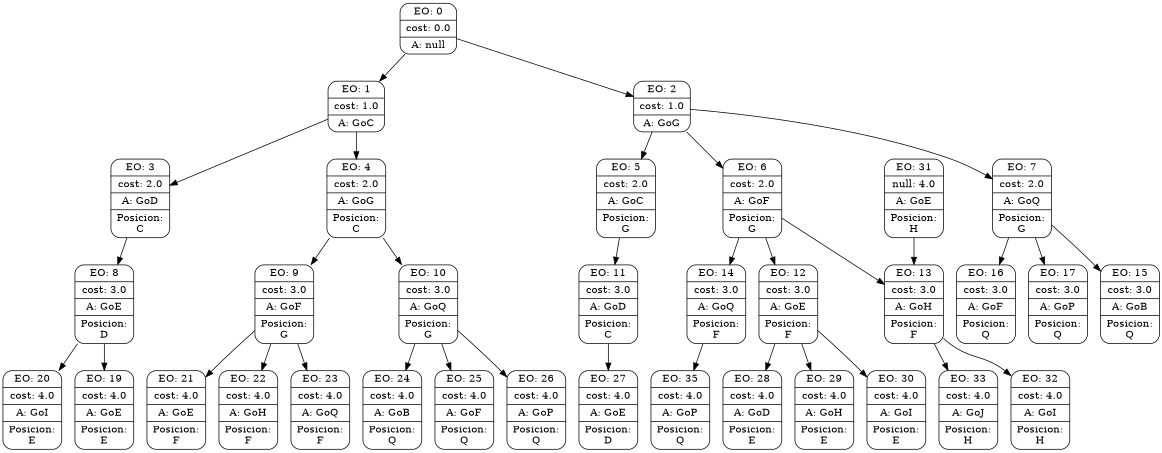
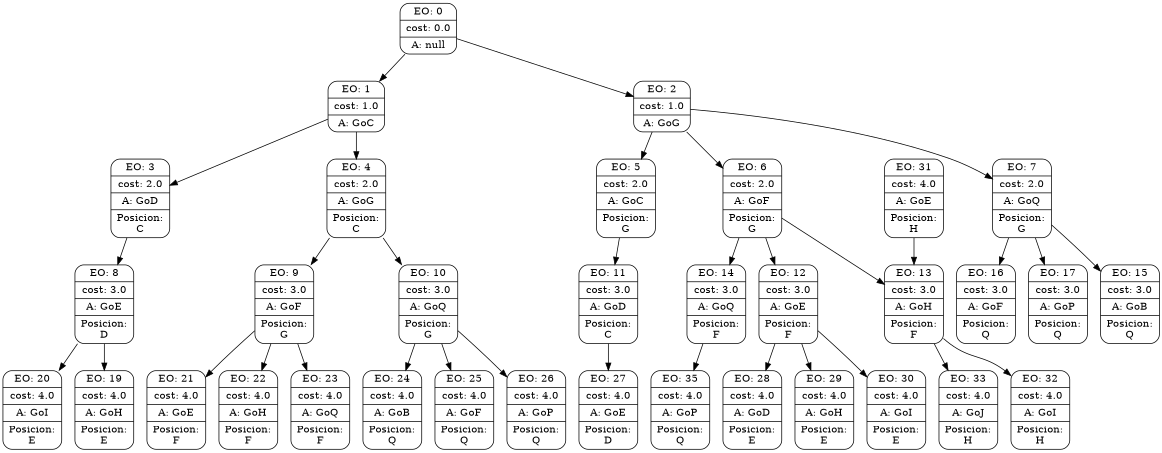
node "EO: 31": text "null: 4.0" -> "cost: 4.0"
node "EO: 19": text "A: GoE" -> "A: GoH"
